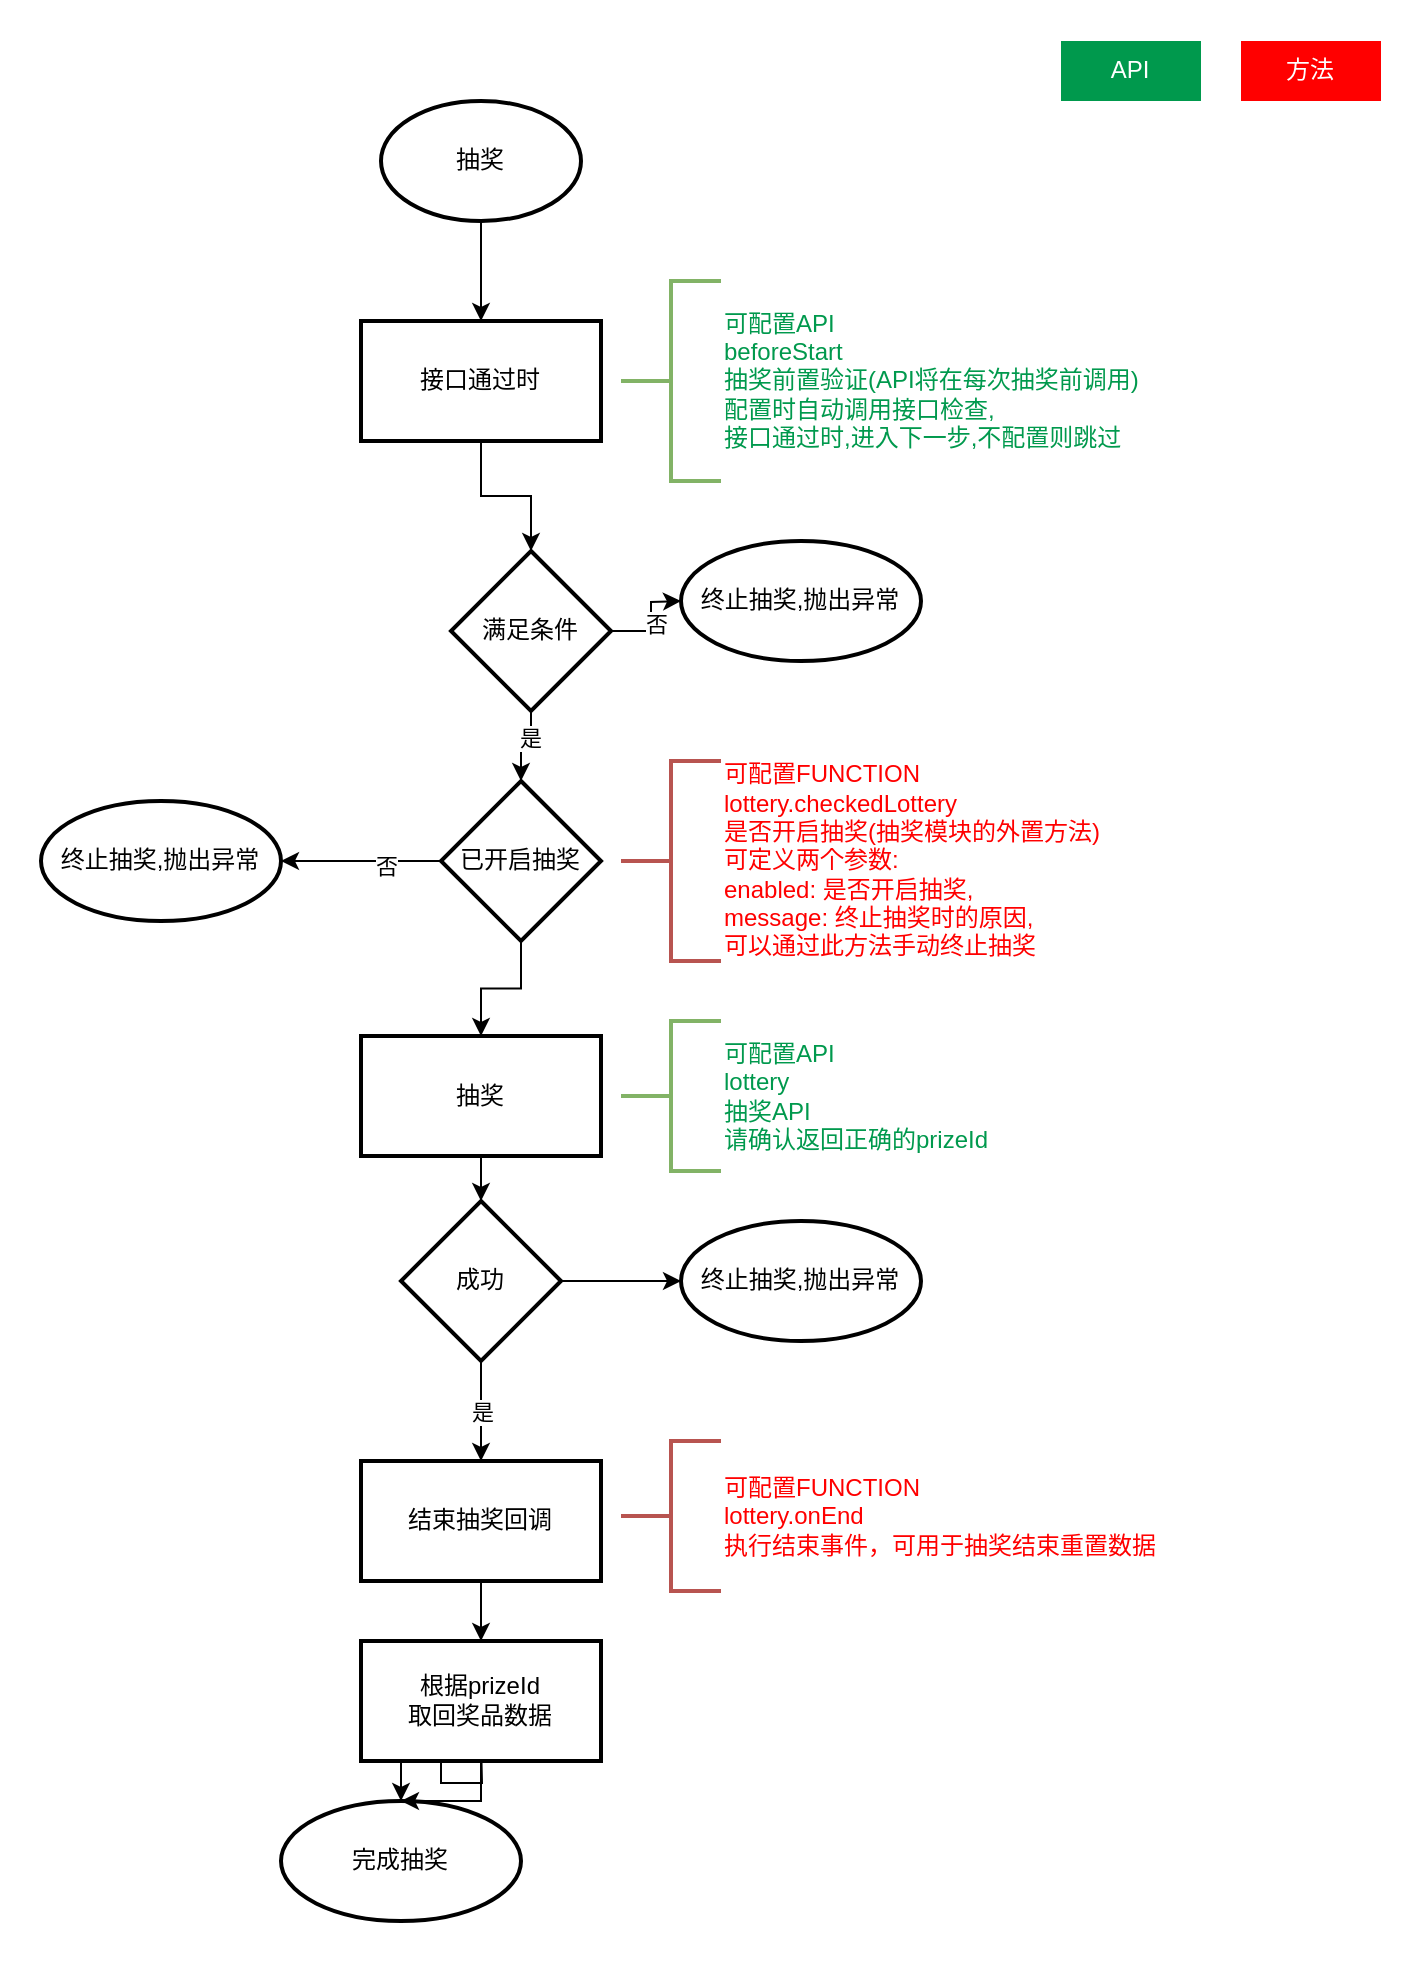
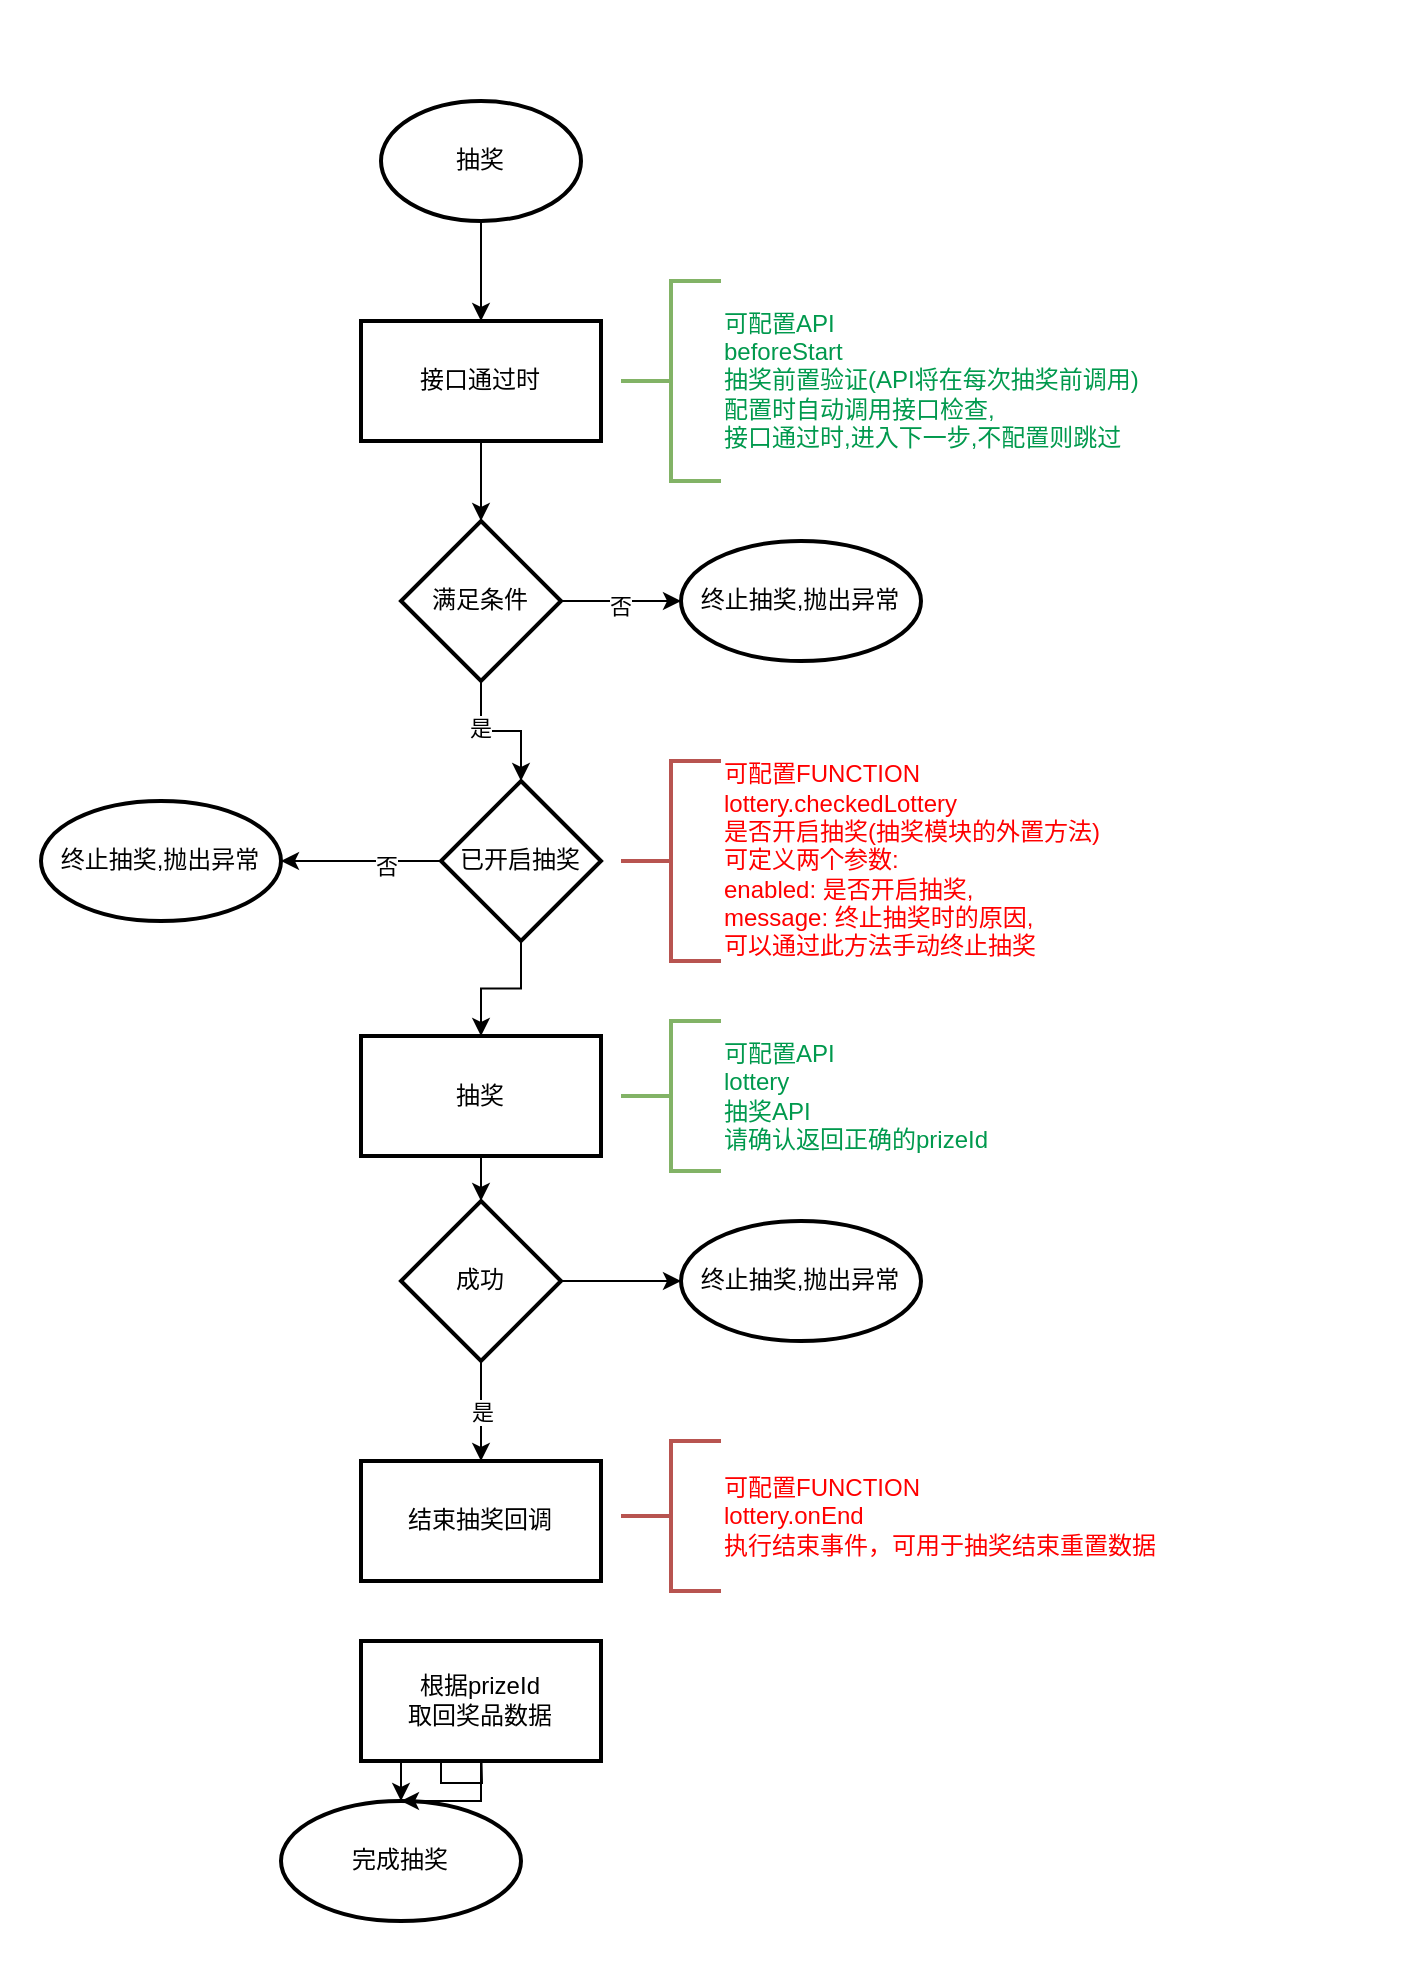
node "API": removed
node "方法": removed
node "满足条件": moved (531, 631) -> (481, 601)
edge "结束抽奖回调" -> "根据prizeId 取回奖品数据": removed
